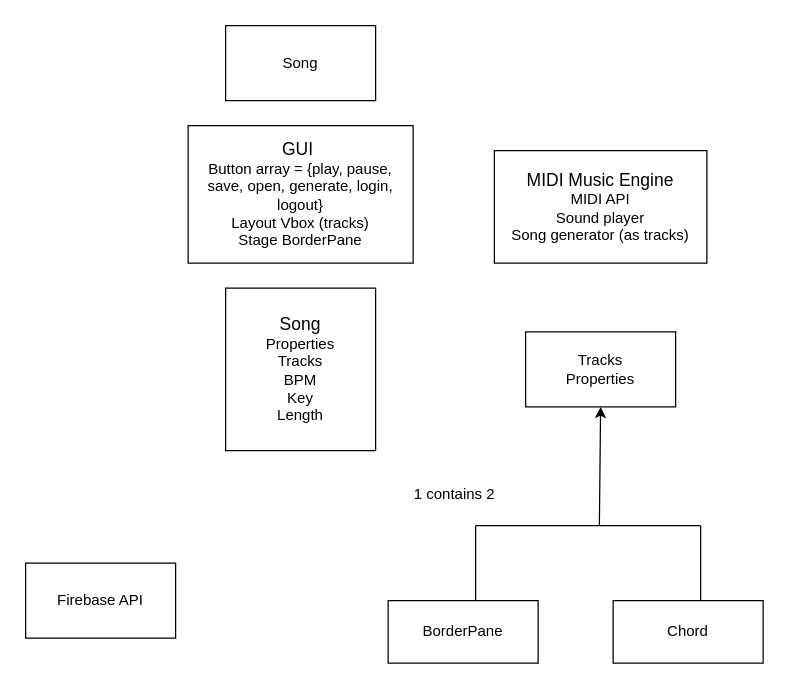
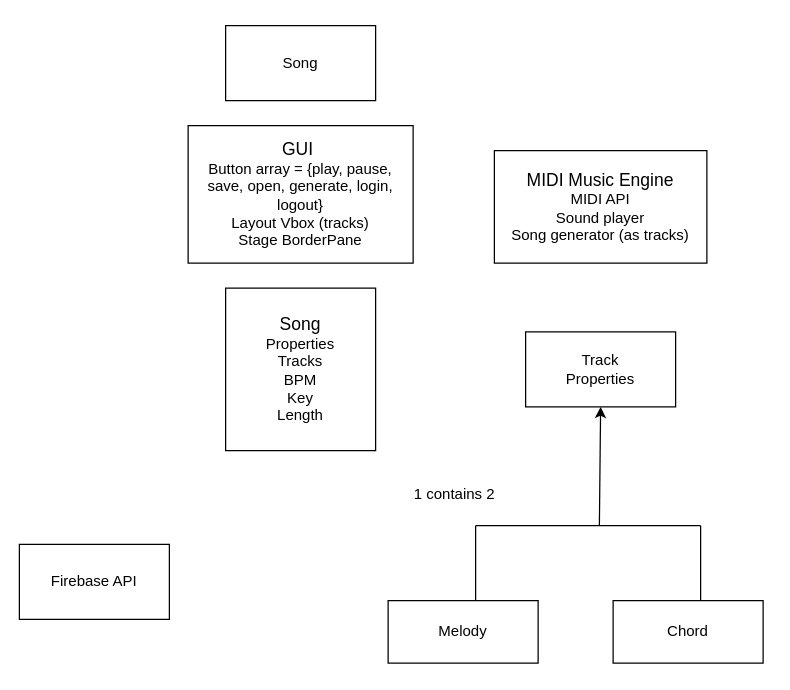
node "Tracks Properties": label "Tracks Properties" -> "Track Properties"
node "Firebase API": moved (101, 601) -> (94, 582)
node "BorderPane": label "BorderPane" -> "Melody"
